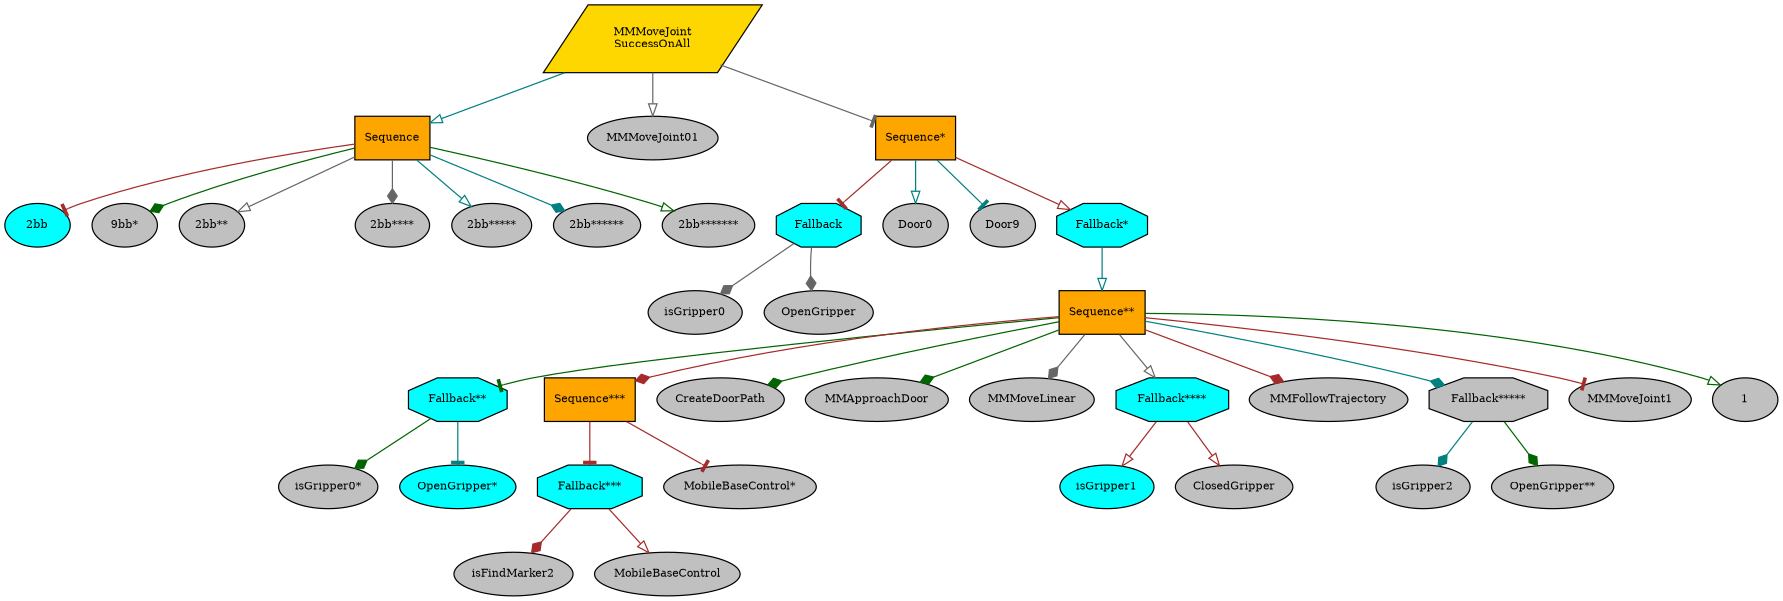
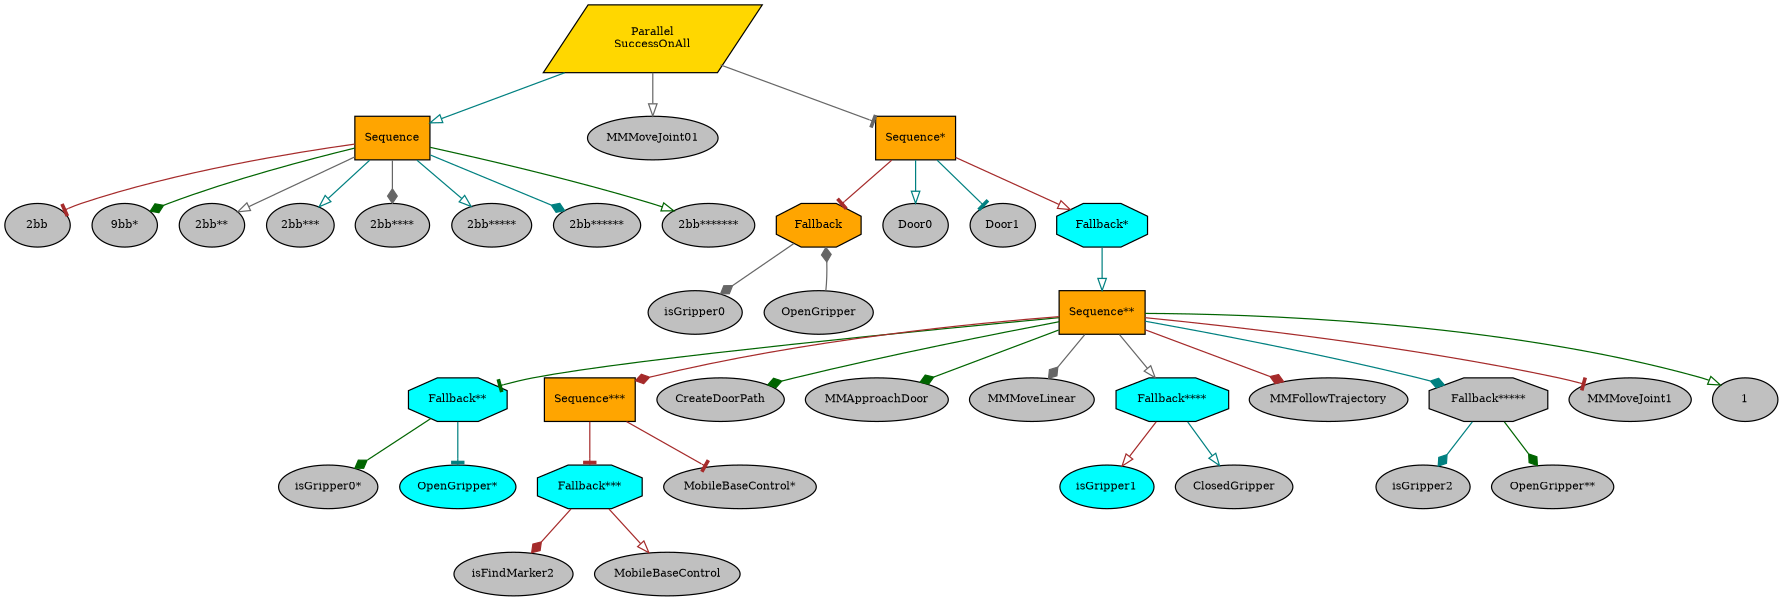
node "MMMoveJoint SuccessOnAll": label "MMMoveJoint SuccessOnAll" -> "Parallel SuccessOnAll"
node "2bb": fillcolor cyan -> gray
node "2bb***": added
node "Fallback": fillcolor cyan -> orange
node "Door9": label "Door9" -> "Door1"
edge "Fallback" -> "OpenGripper": reversed
edge "Fallback****" -> "ClosedGripper": color brown -> teal
